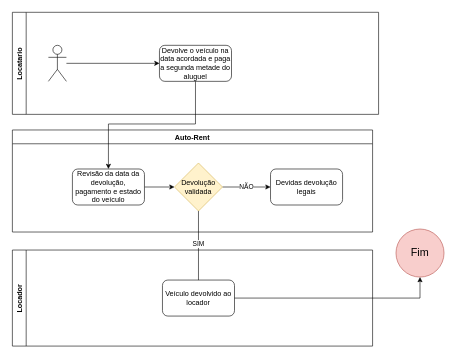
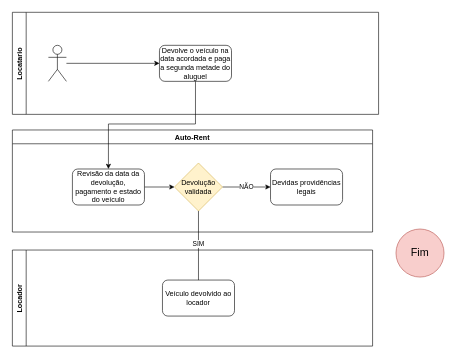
node "Devidas devolução legais": label "Devidas devolução legais" -> "Devidas providências legais"
edge "Veículo devolvido ao locador" -> "Fim": removed
